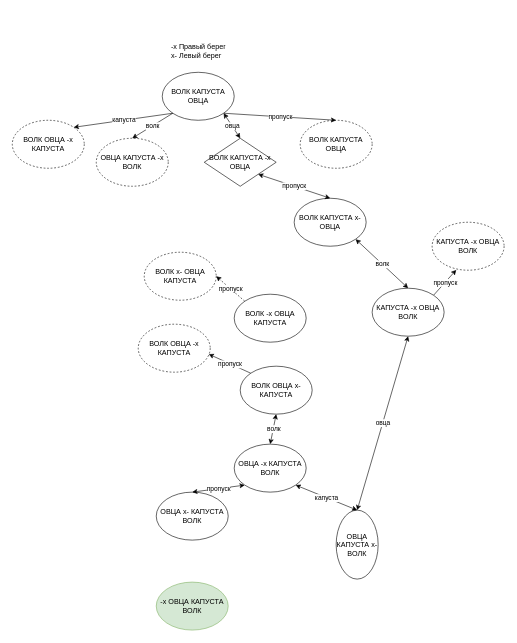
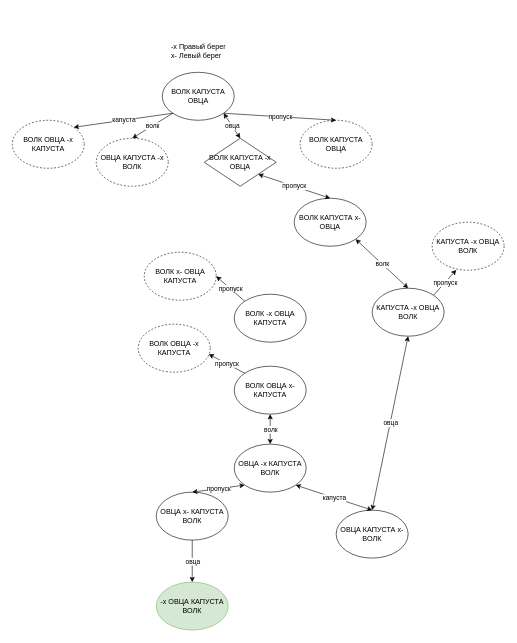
edge "ВОЛК -х ОВЦА КАПУСТА" -> "ВОЛК х- ОВЦА КАПУСТА": style dashed -> solid
node "ВОЛК ОВЦА х- КАПУСТА": moved (276, 390) -> (270, 390)
node "ОВЦА КАПУСТА х- ВОЛК": size 42x69 -> 72x48
edge "ОВЦА x- КАПУСТА ВОЛК" -> "-х ОВЦА КАПУСТА ВОЛК": added, label "овца"
